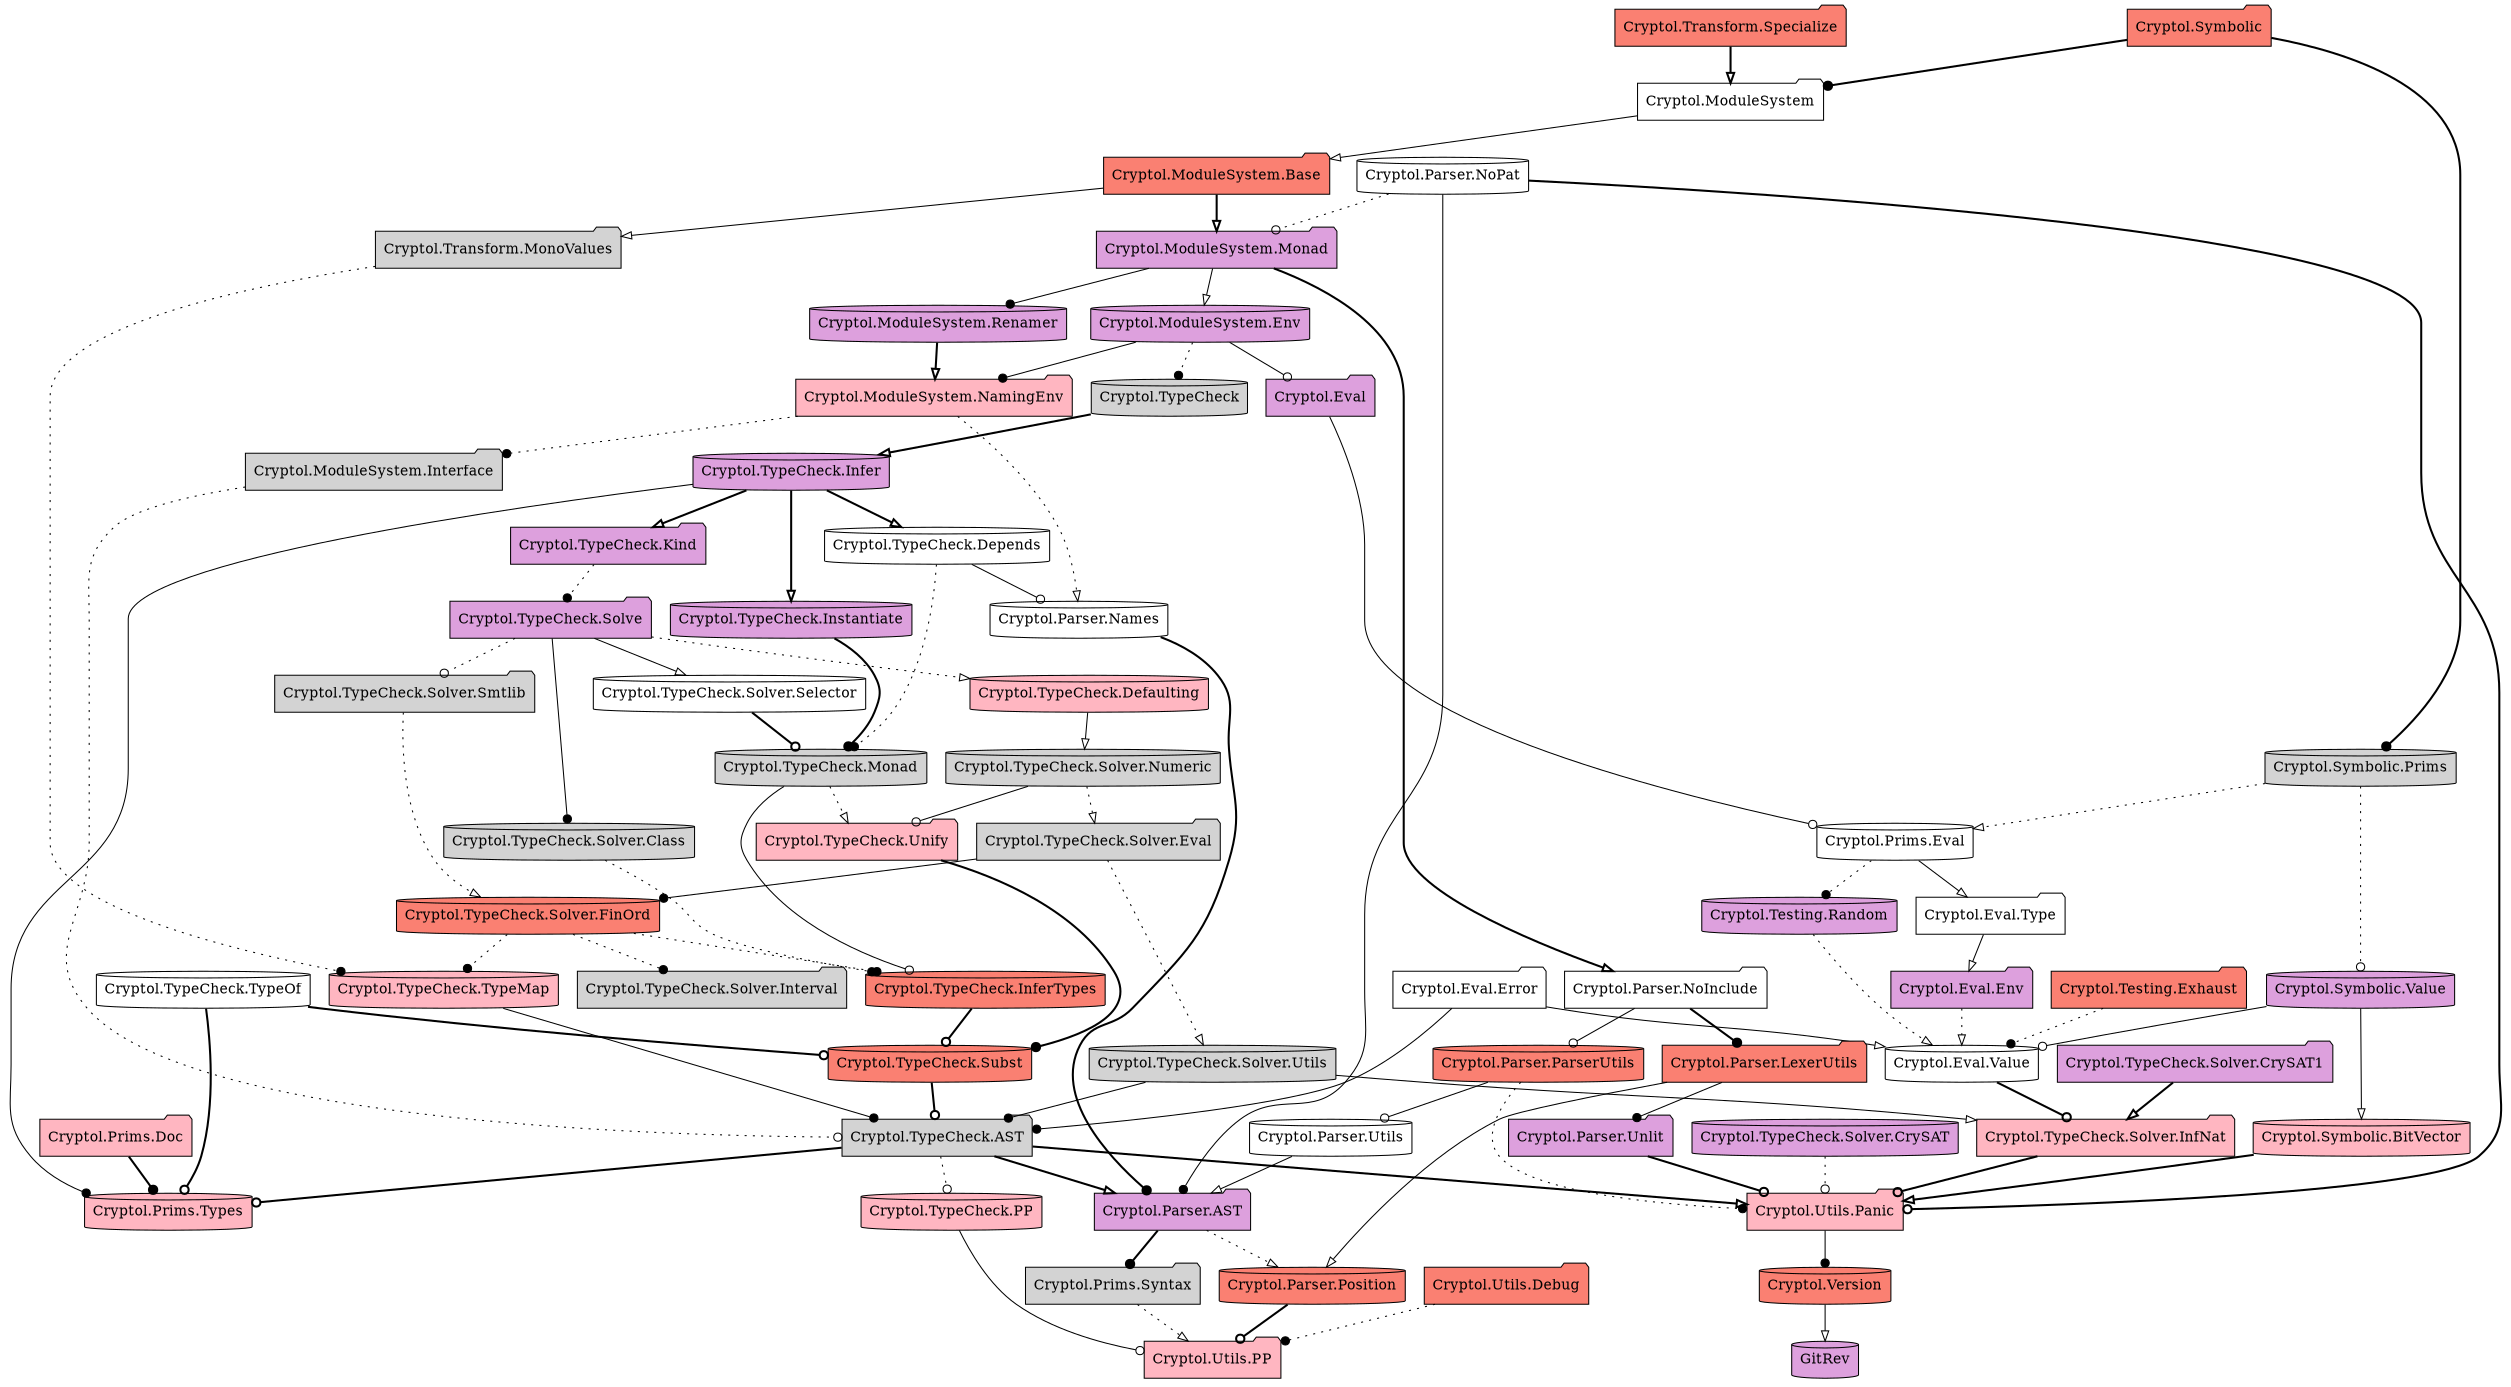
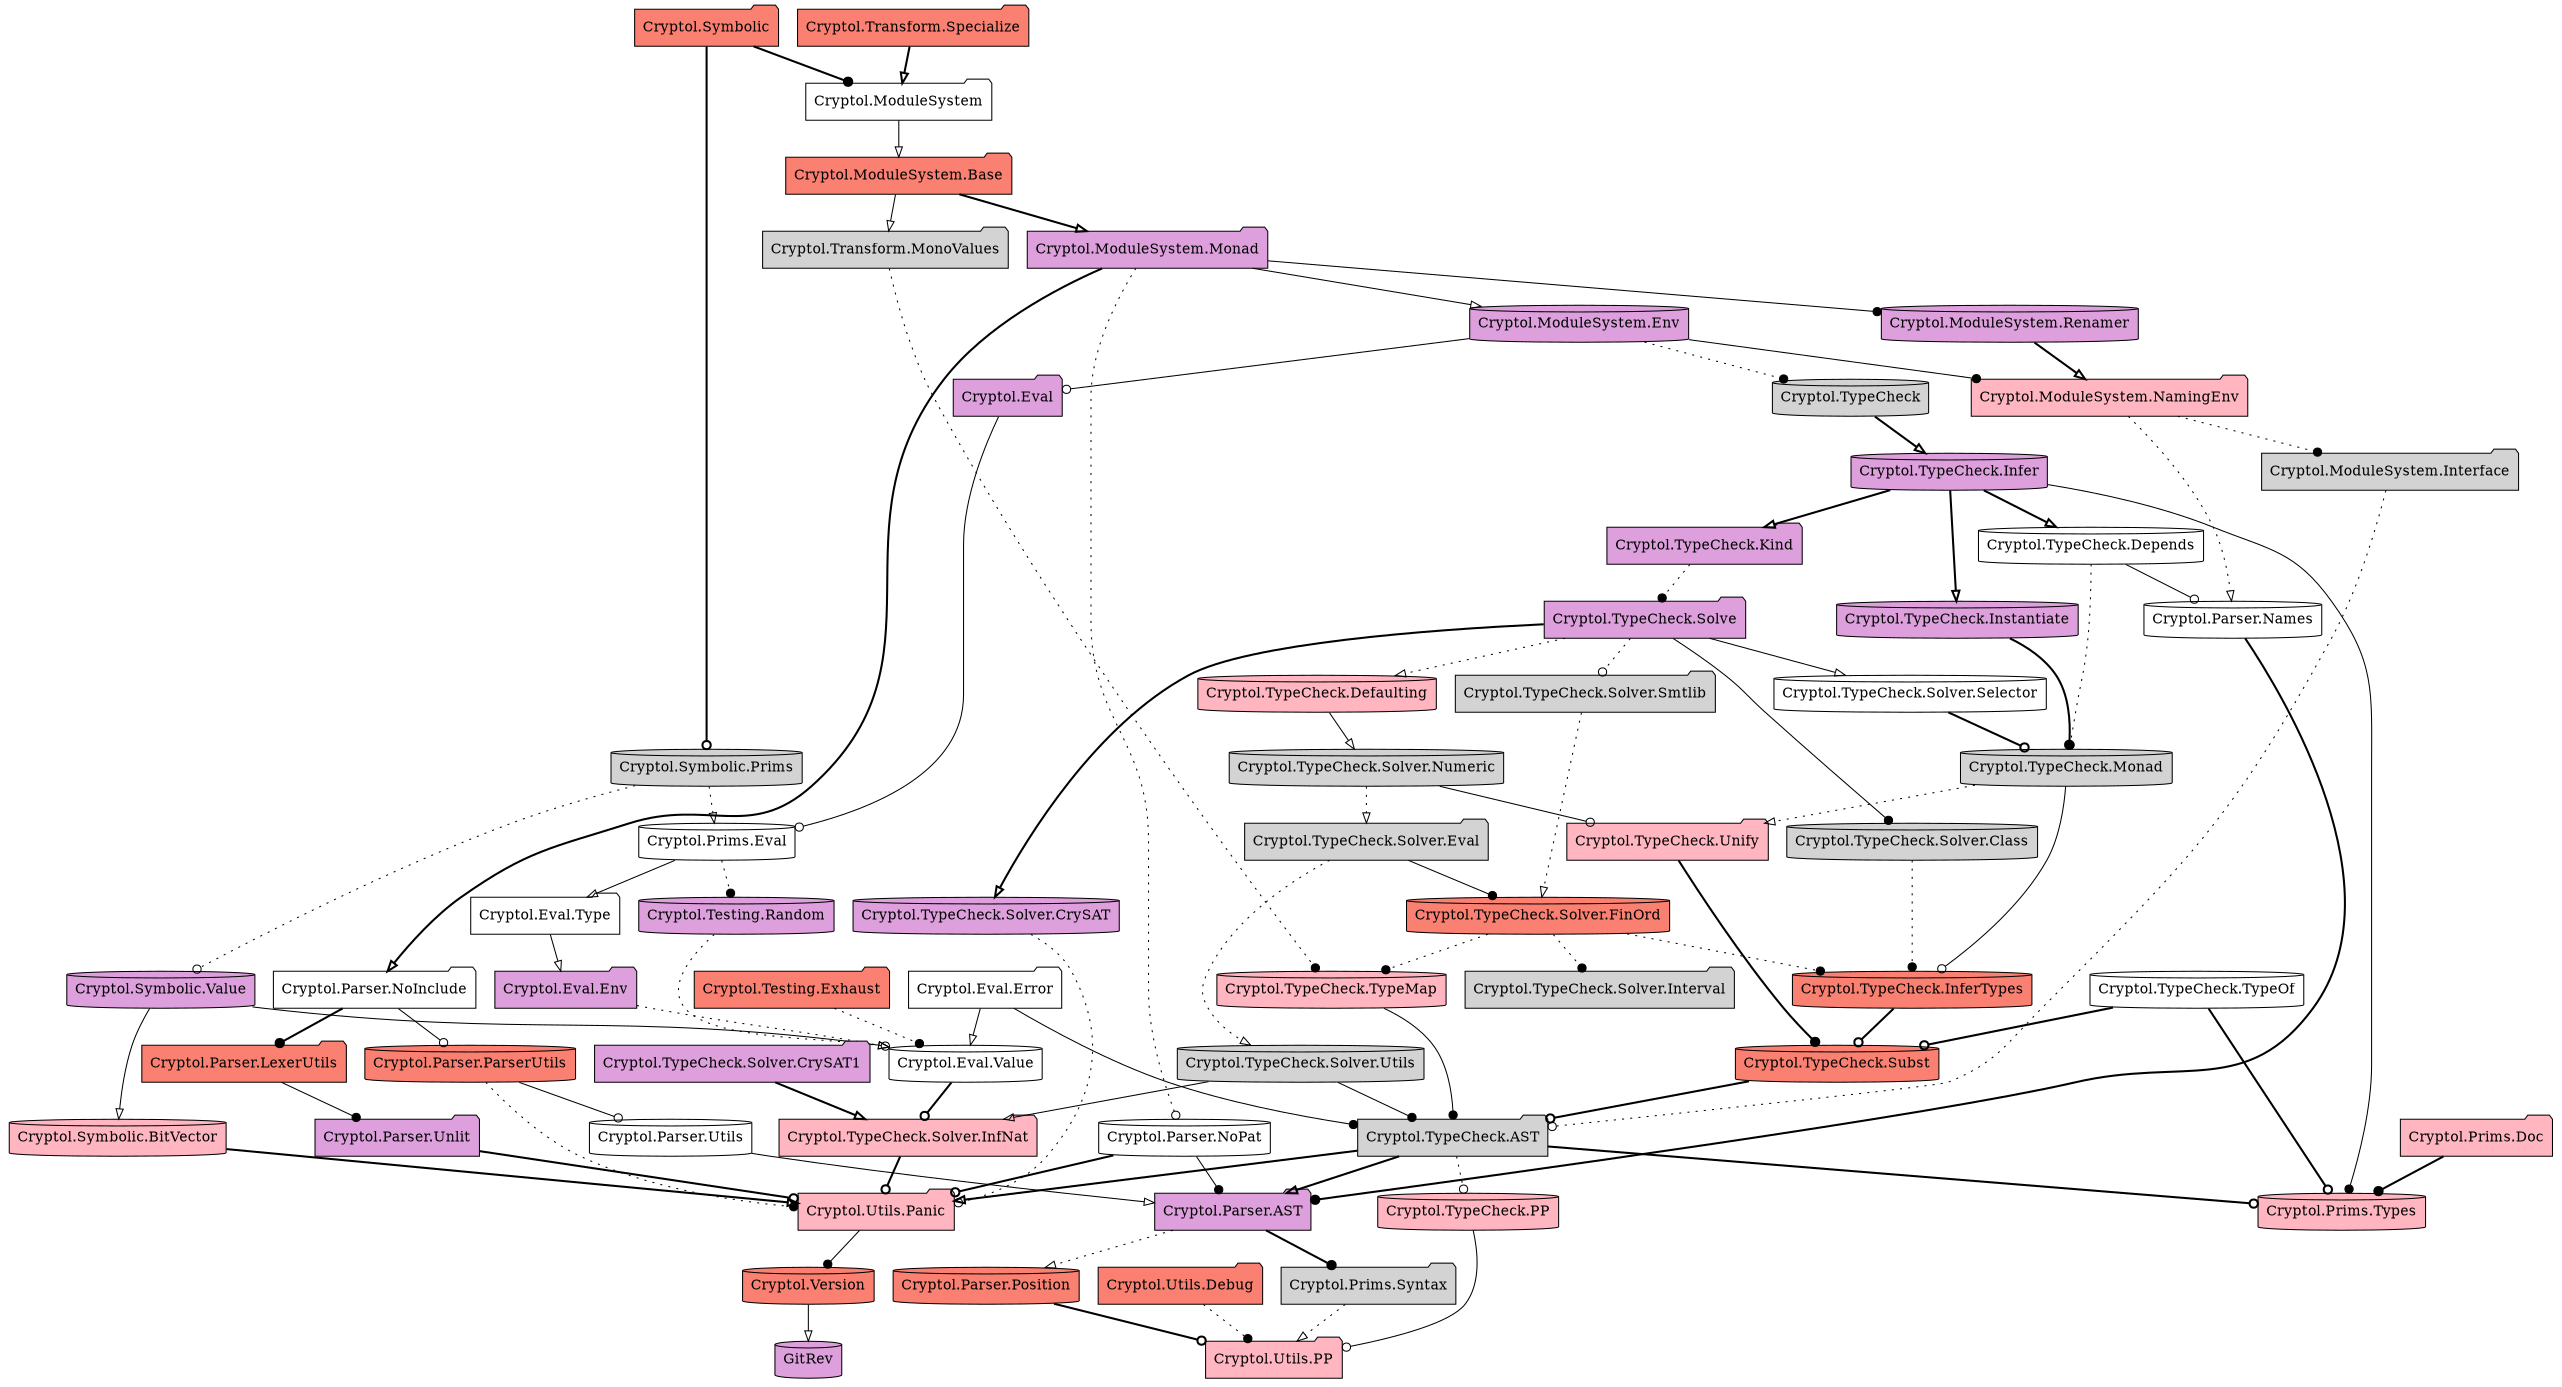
edge "Cryptol.Parser.NoPat" -> "Cryptol.ModuleSystem.Monad": reversed
edge "Cryptol.Symbolic" -> "Cryptol.Symbolic.Prims": arrowhead dot -> odot
edge "Cryptol.TypeCheck.Solve" -> "Cryptol.TypeCheck.Solver.CrySAT": added
edge "Cryptol.Parser.LexerUtils" -> "Cryptol.Parser.Position": removed
